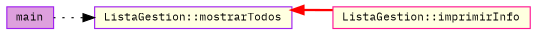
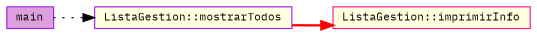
edge "ListaGestion::imprimirInfo" -> "ListaGestion::mostrarTodos": reversed
